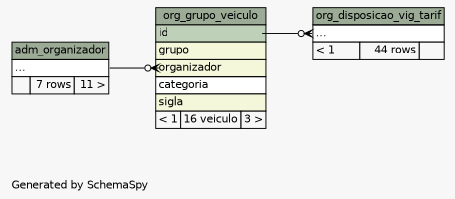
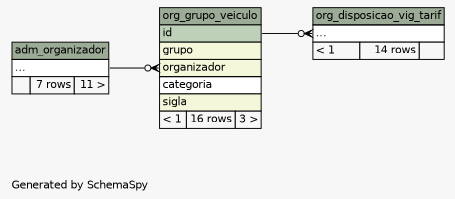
node "org_disposicao_vig_tarif": text "44 rows" -> "14 rows"
node "org_grupo_veiculo": text "16 veiculo" -> "16 rows"
